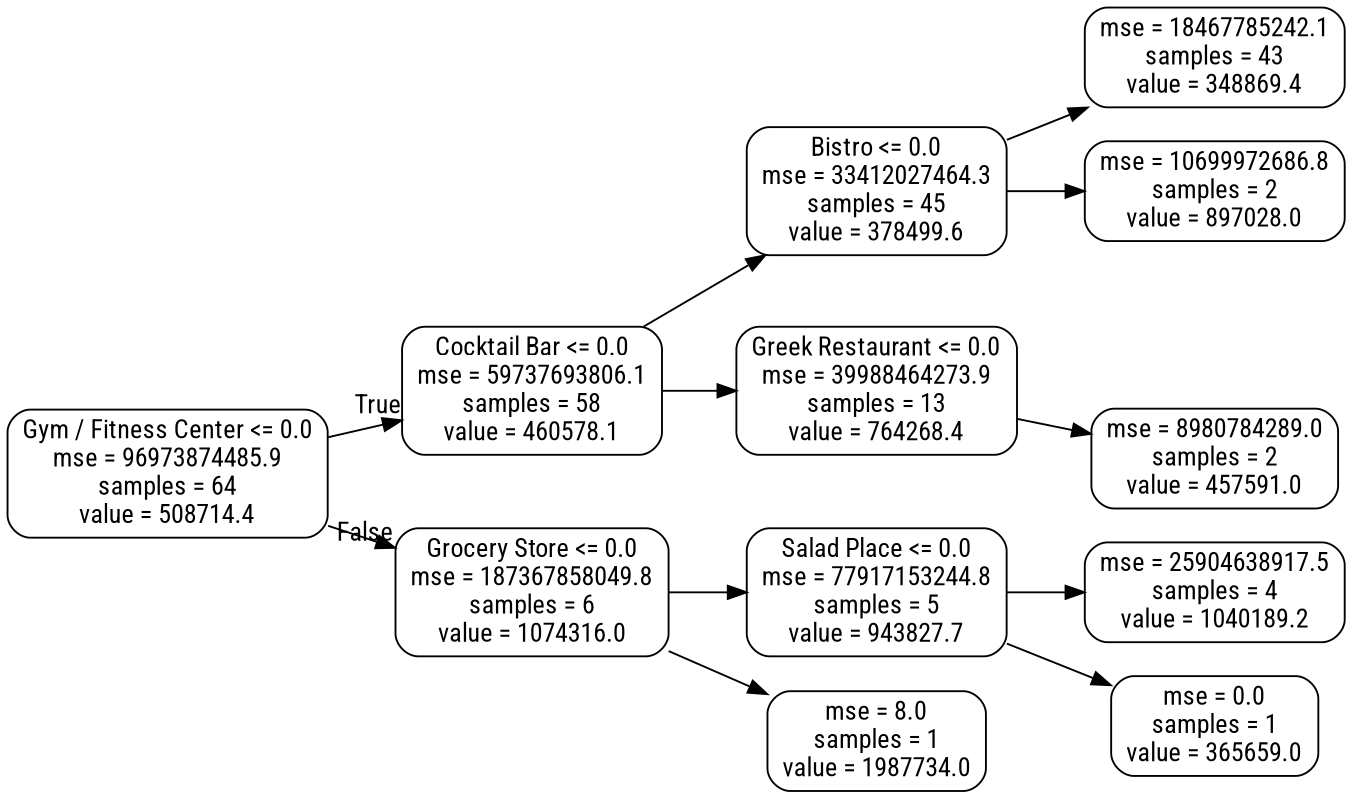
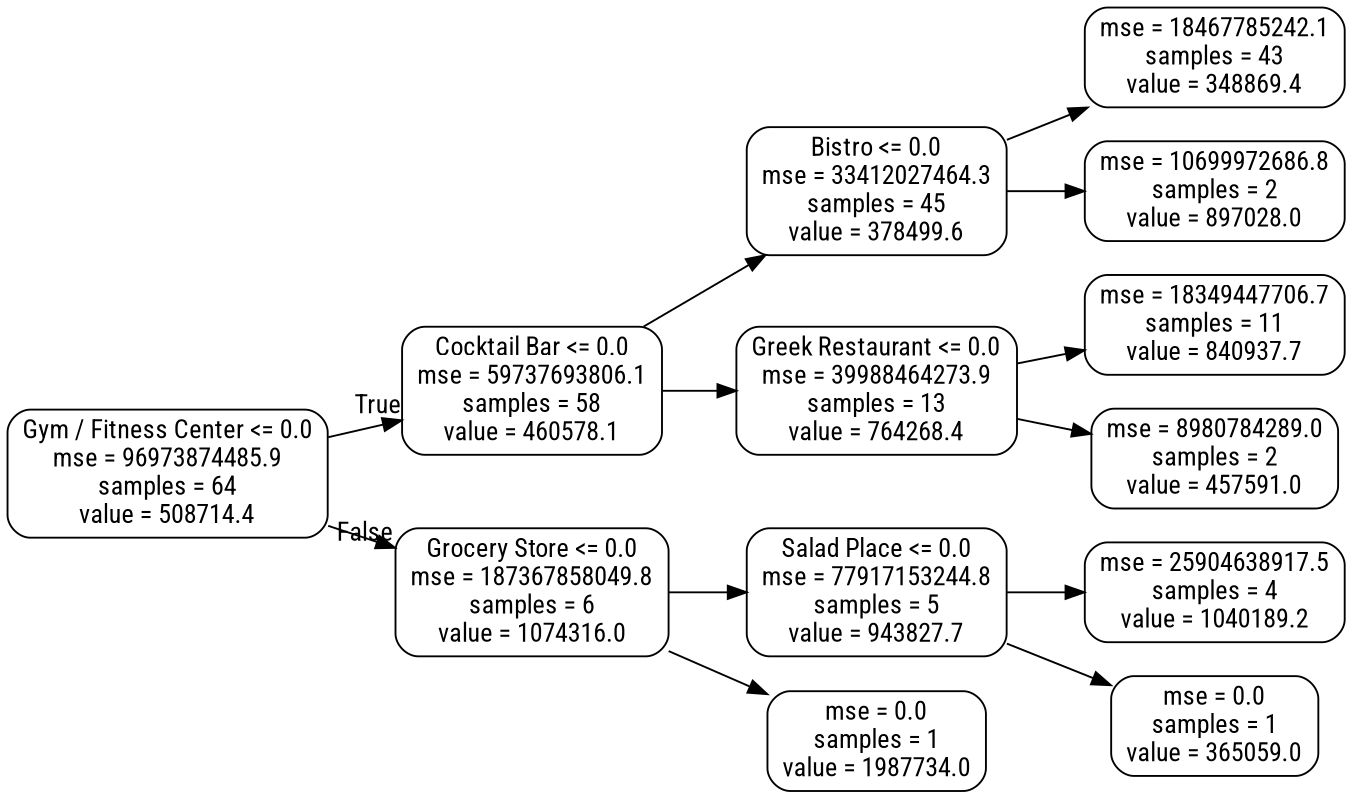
node "mse = 18349447706.7 samples = 11 value = 840937.7": added
node "mse = 0.0 samples = 1 value = 365659.0": label "mse = 0.0 samples = 1 value = 365659.0" -> "mse = 0.0 samples = 1 value = 365059.0"
node "mse = 8.0 samples = 1 value = 1987734.0": label "mse = 8.0 samples = 1 value = 1987734.0" -> "mse = 0.0 samples = 1 value = 1987734.0"
